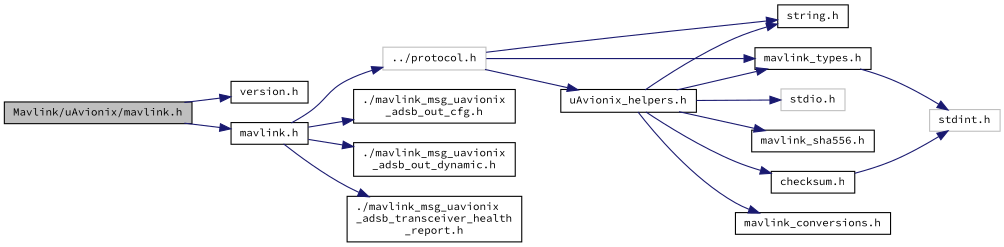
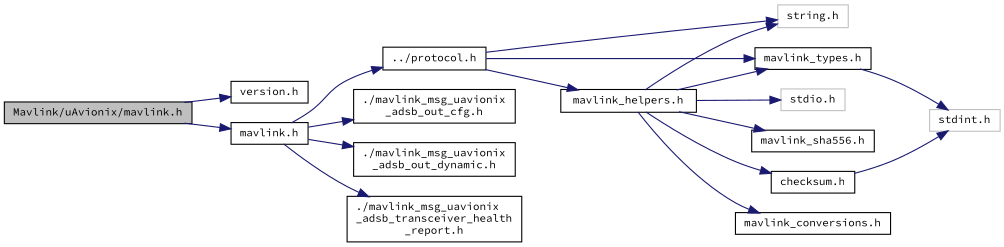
node "string.h": color black -> grey75
node "../protocol.h": color grey75 -> black
node "uAvionix_helpers.h": label "uAvionix_helpers.h" -> "mavlink_helpers.h"
